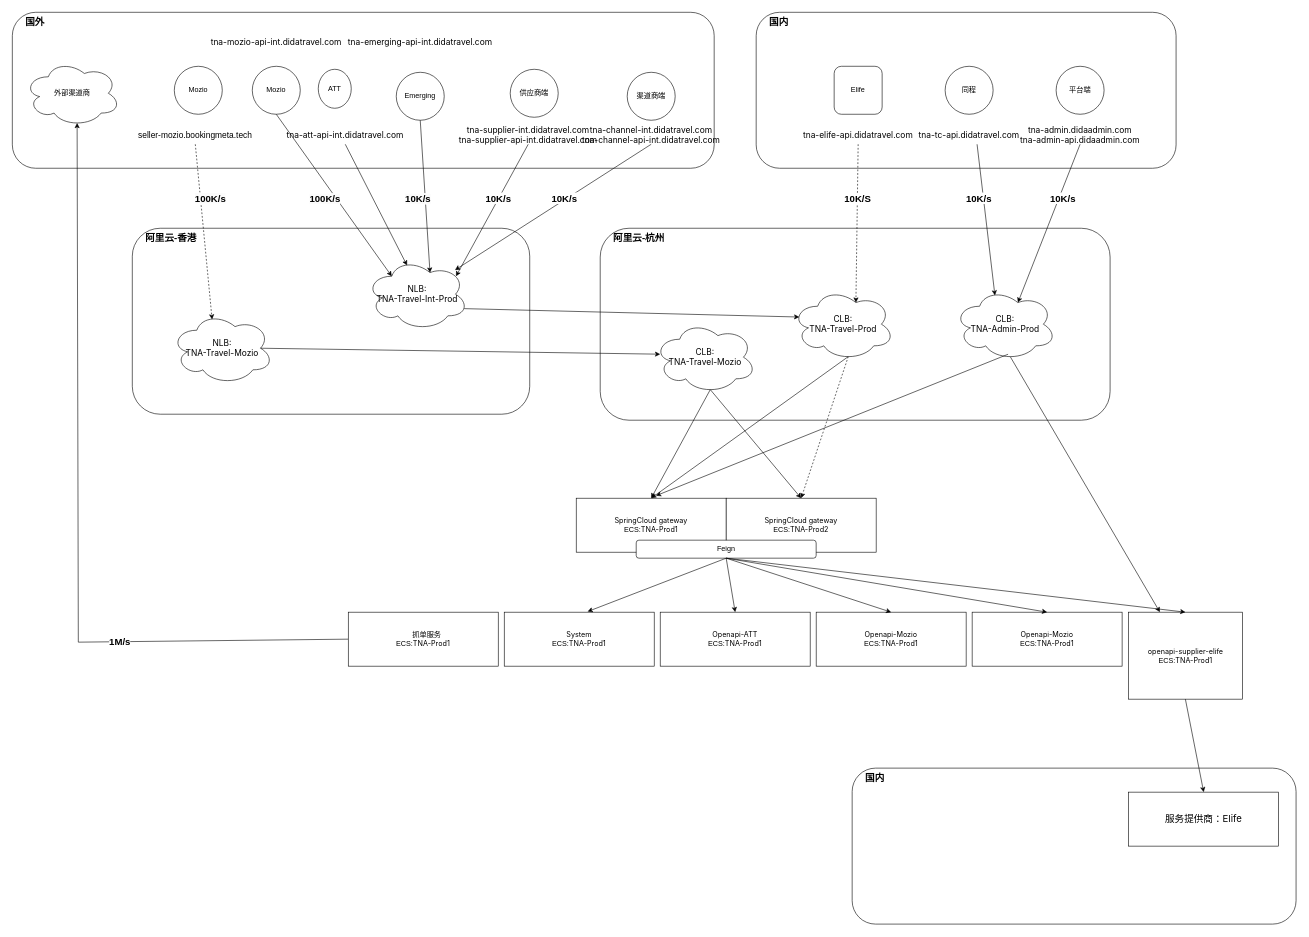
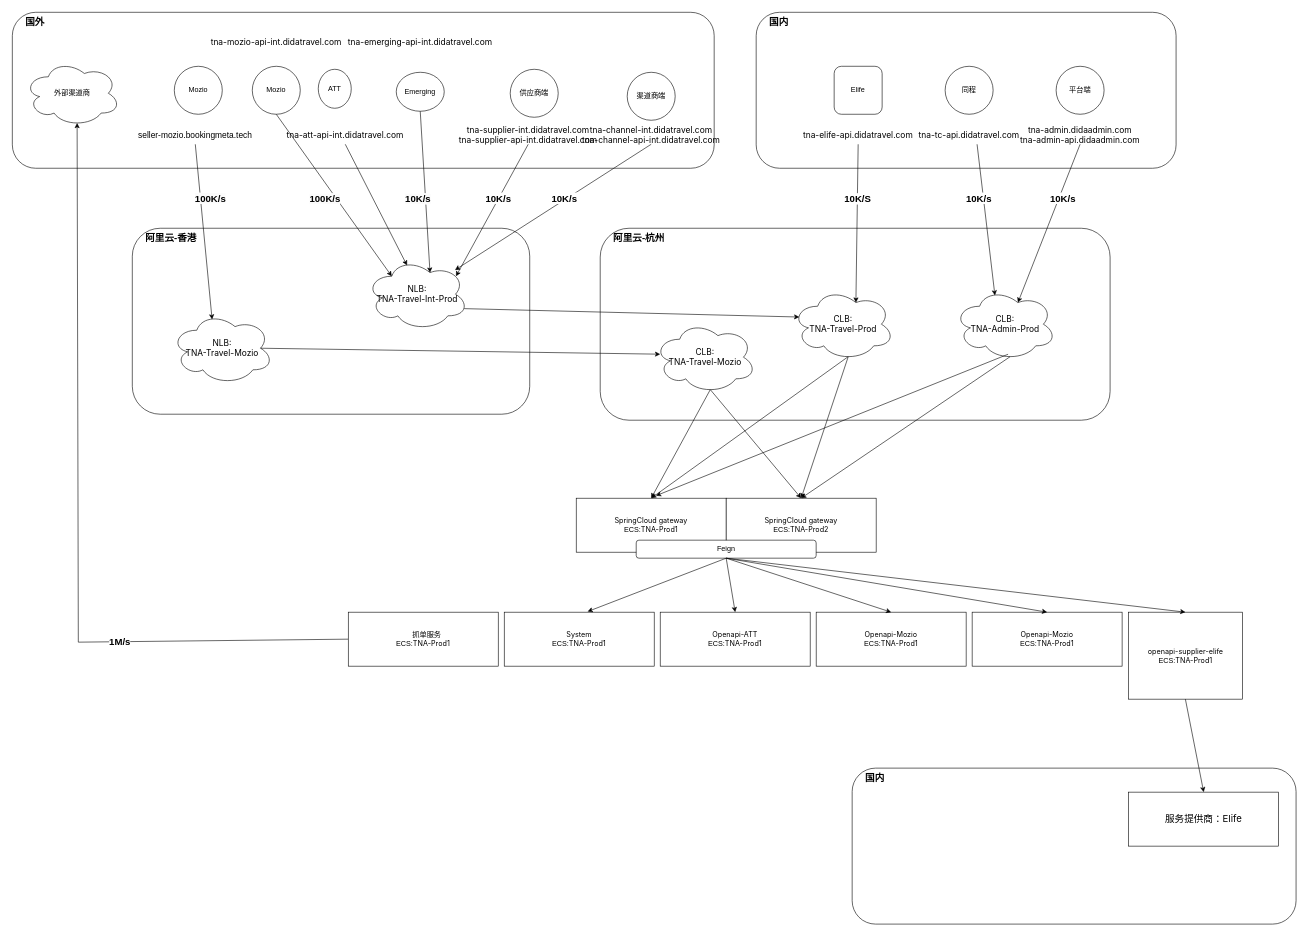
node "Emerging": size 48x48 -> 48x39
edge "tna-elife-api.didatravel.com" -> "CLB: TNA-Travel-Prod": style dashed -> solid
edge "seller-mozio.bookingmeta.tech" -> "NLB: TNA-Travel-Mozio": style dashed -> solid
edge "CLB: TNA-Admin-Prod" -> "openapi-supplier-elife ECS:TNA-Prod1": now "CLB: TNA-Admin-Prod" -> "SpringCloud gateway ECS:TNA-Prod2"
edge "CLB: TNA-Travel-Prod" -> "SpringCloud gateway ECS:TNA-Prod2": style dashed -> solid
